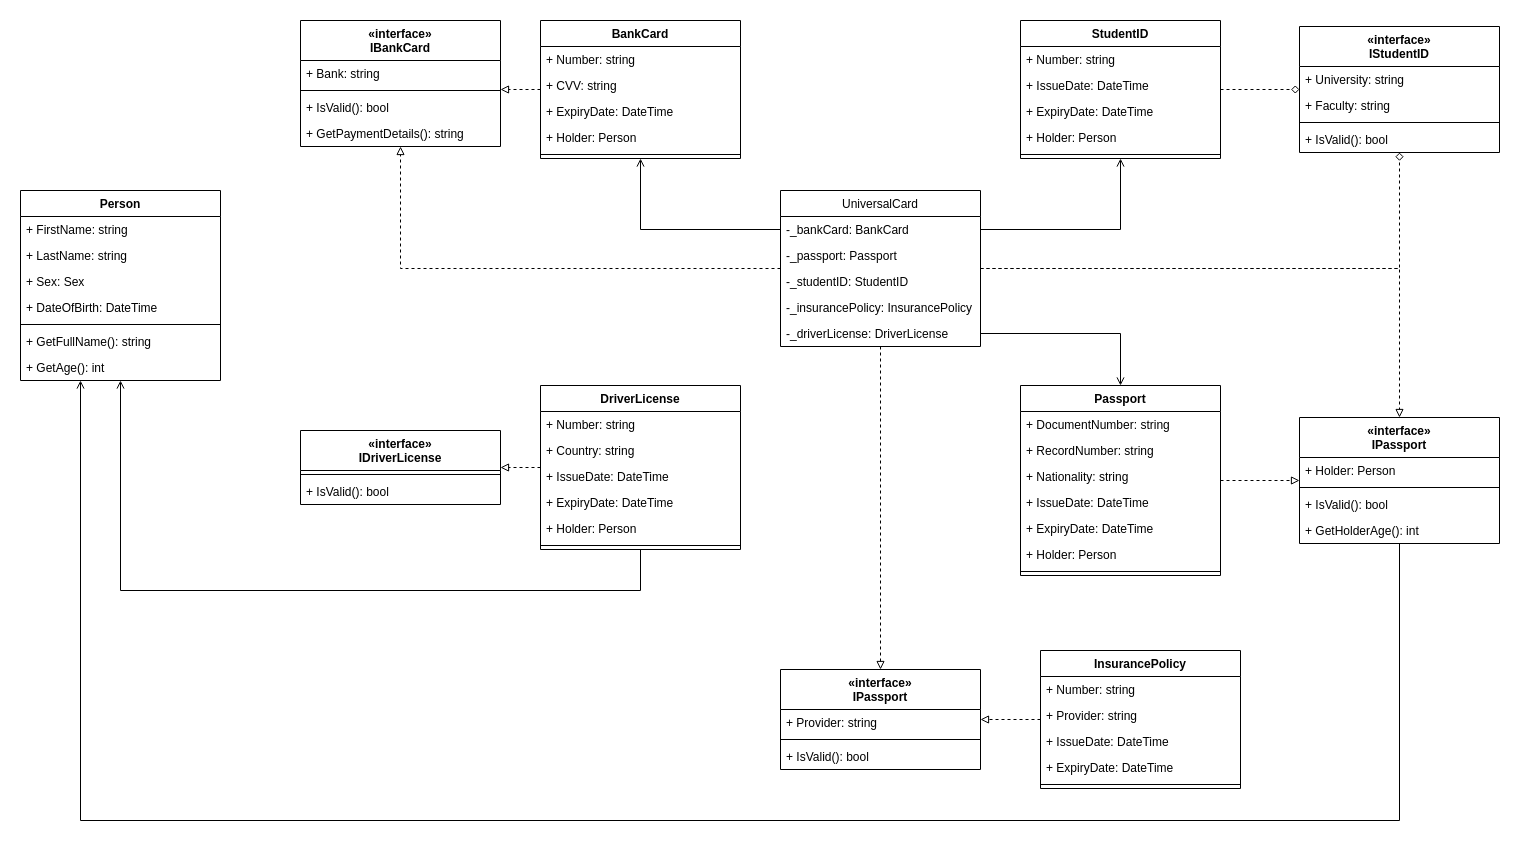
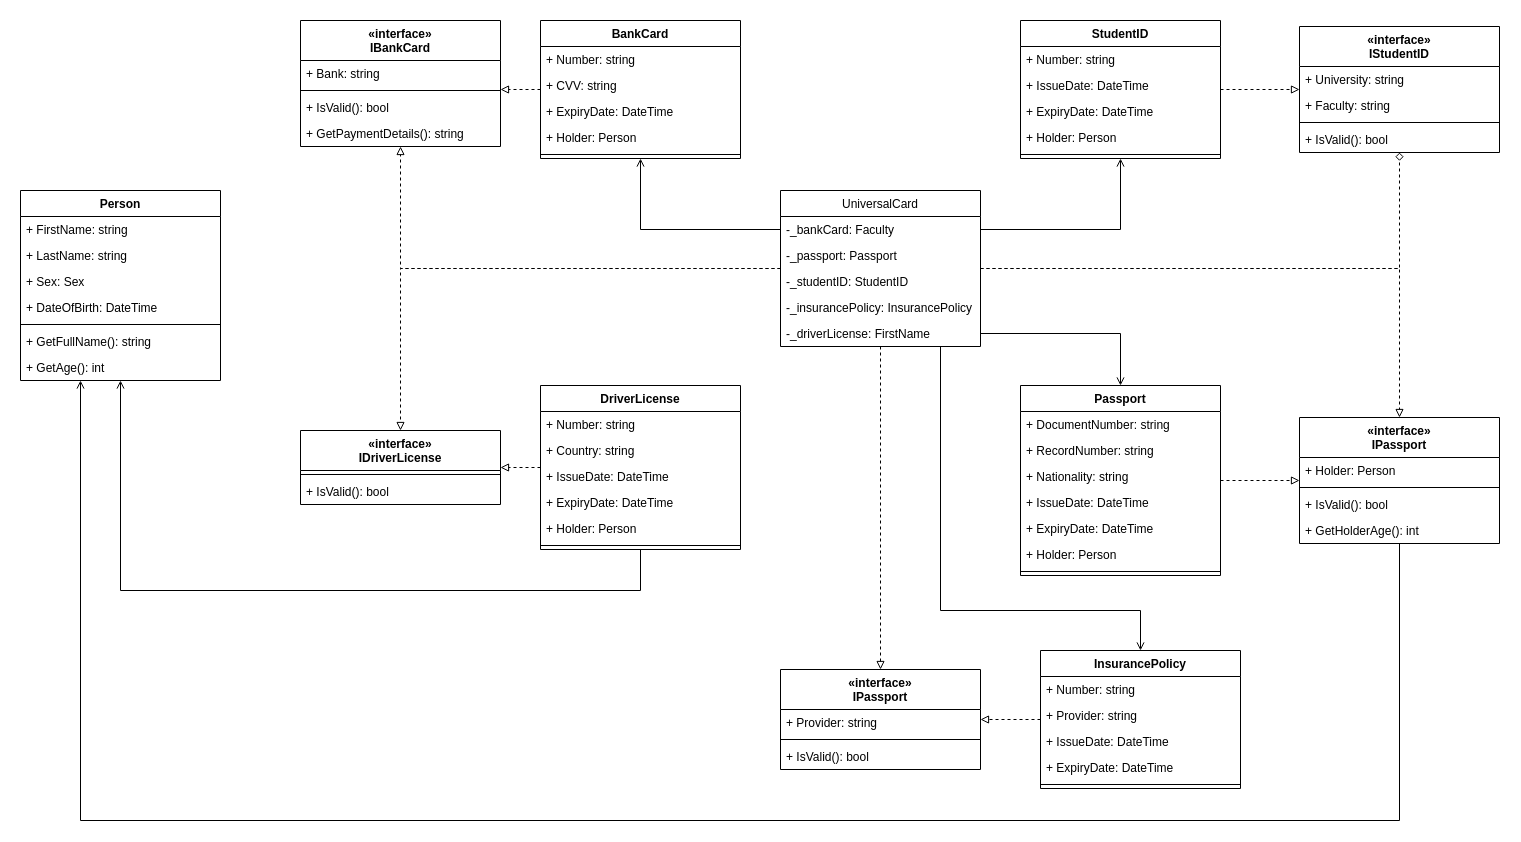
edge "StudentID" -> "«interface» IStudentID": arrowhead diamond -> block
node "-_bankCard: BankCard": label "-_bankCard: BankCard" -> "-_bankCard: Faculty"
node "-_driverLicense: DriverLicense": label "-_driverLicense: DriverLicense" -> "-_driverLicense: FirstName"
edge "UniversalCard" -> "«interface» IDriverLicense": added
edge "UniversalCard" -> "InsurancePolicy": added
